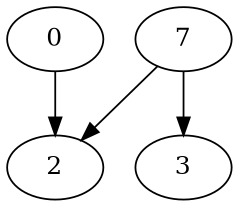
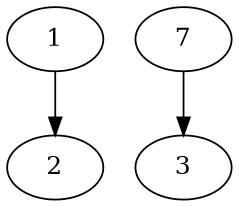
node "0": label "0" -> "1"
edge "7" -> "2": removed
